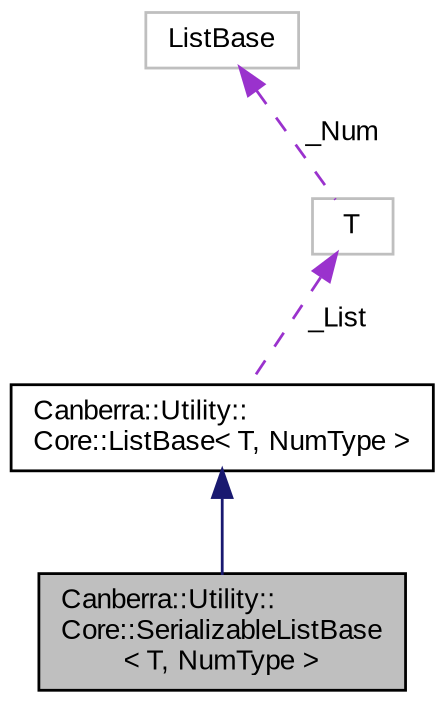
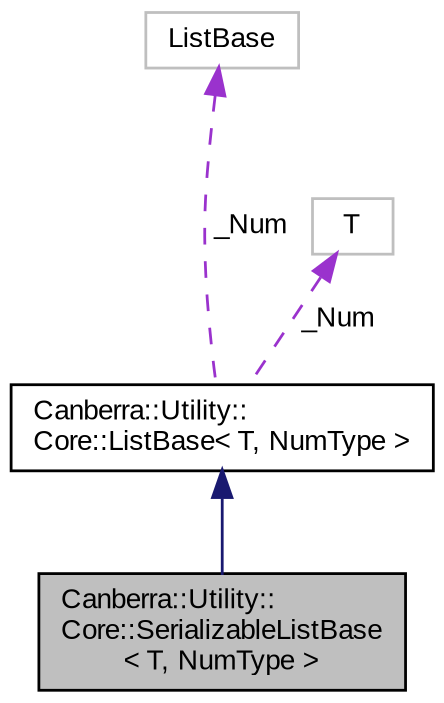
edge "T" -> "ListBase": now "Canberra::Utility:: Core::ListBase< T, NumType >" -> "ListBase"
edge "Canberra::Utility:: Core::ListBase< T, NumType >" -> "T": label " _List" -> " _Num"
